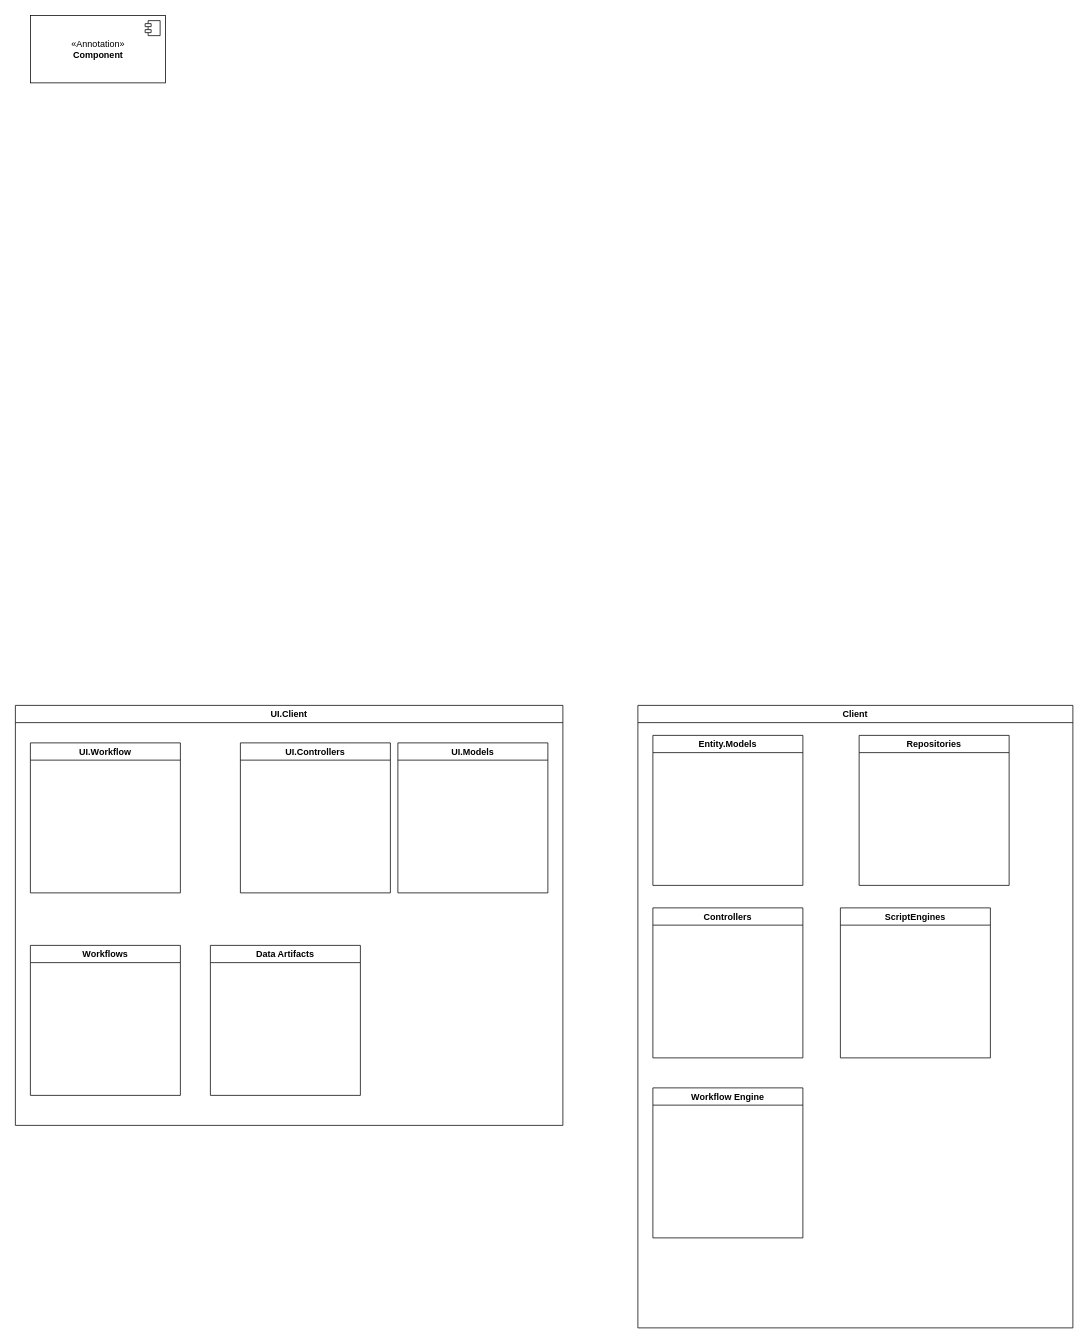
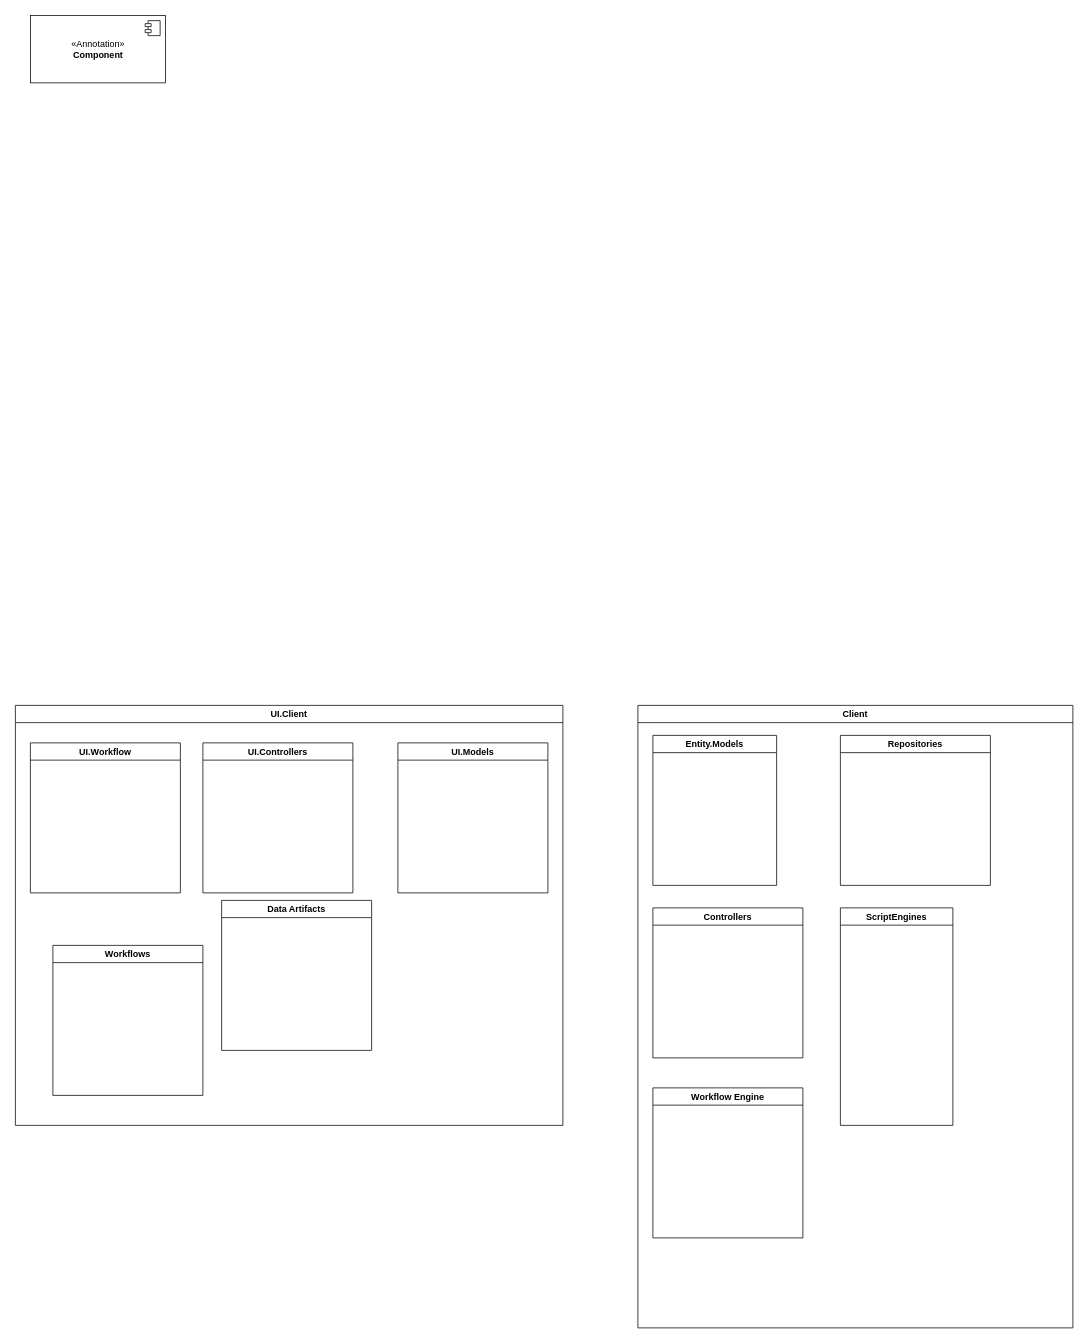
node "Entity.Models": size 150x150 -> 124x150
node "Repositories": moved (934, 810) -> (915, 810)
node "UI.Controllers": moved (315, 818) -> (278, 818)
node "ScriptEngines": size 150x150 -> 113x218
node "Workflows": moved (105, 1020) -> (128, 1020)
node "Data Artifacts": moved (285, 1020) -> (297, 975)
